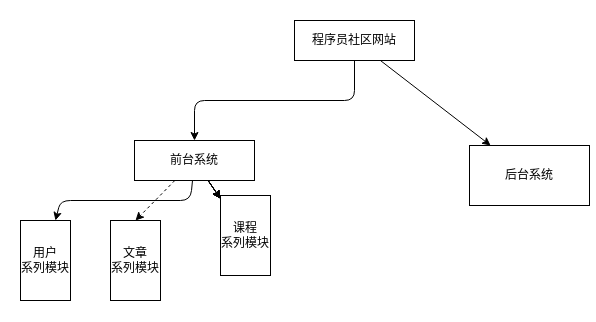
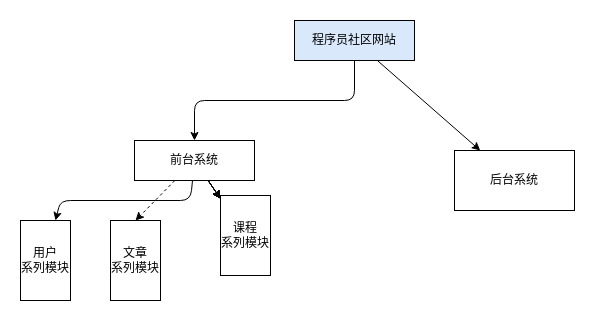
node "程序员社区网站": fillcolor #ffffff -> #dae8fc
node "后台系统": moved (530, 176) -> (515, 181)
